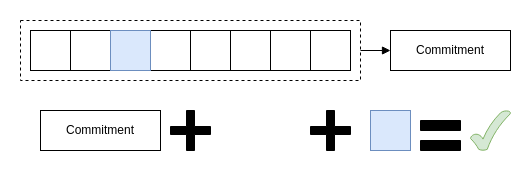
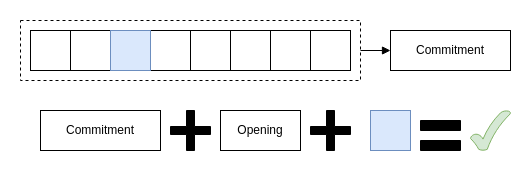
node "Opening": added
